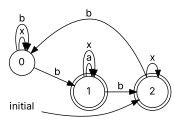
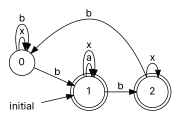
edge "initial" -> "2": now "initial" -> "1"
